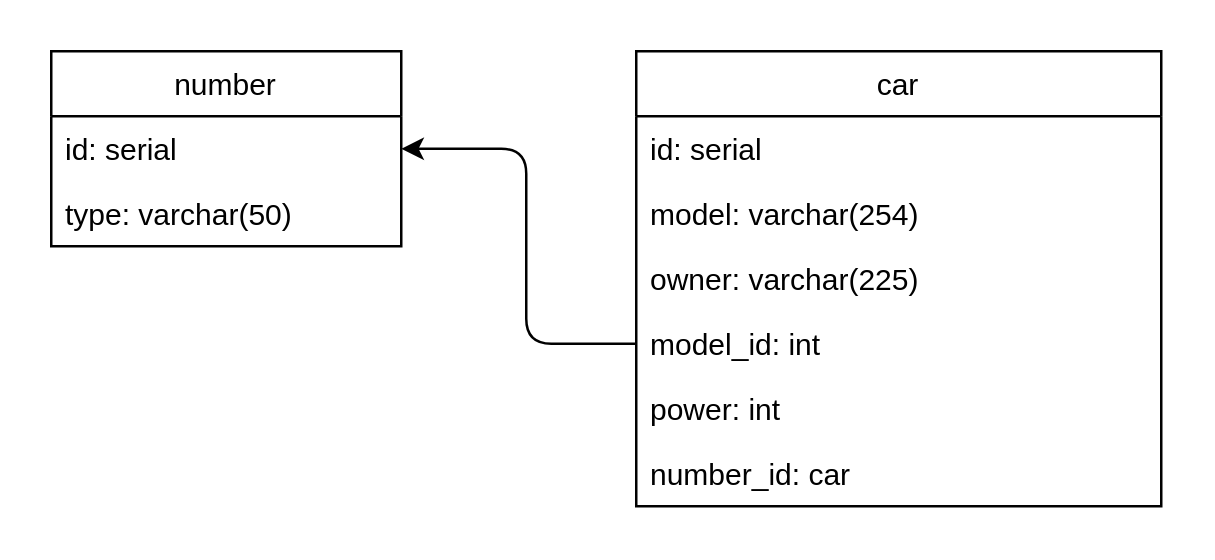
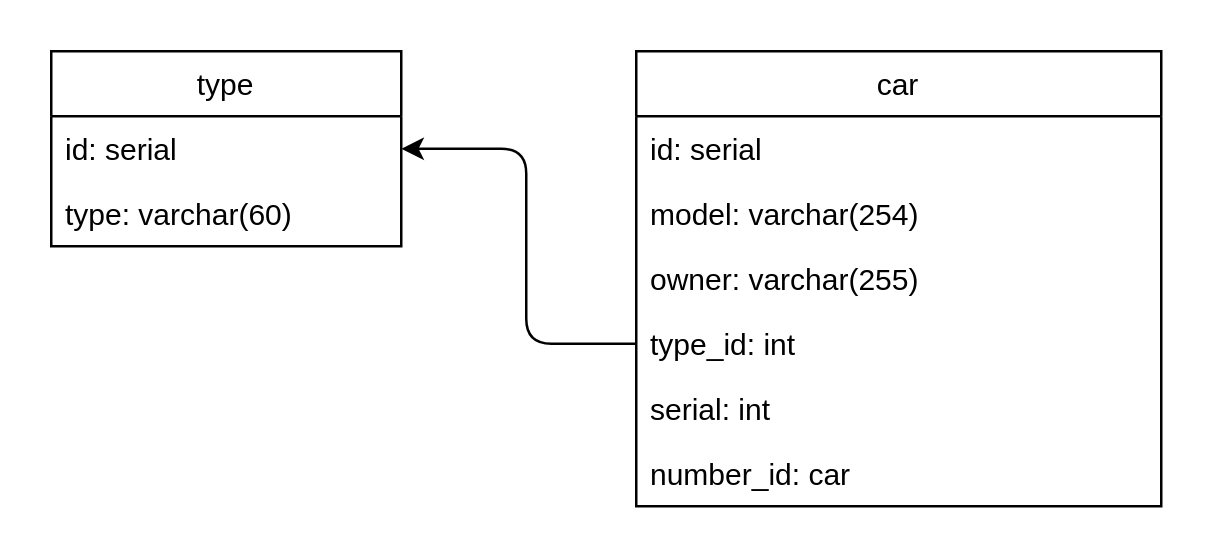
node "number": label "number" -> "type"
node "type: varchar(50)": label "type: varchar(50)" -> "type: varchar(60)"
node "owner: varchar(225)": label "owner: varchar(225)" -> "owner: varchar(255)"
node "model_id: int": label "model_id: int" -> "type_id: int"
node "power: int": label "power: int" -> "serial: int"
